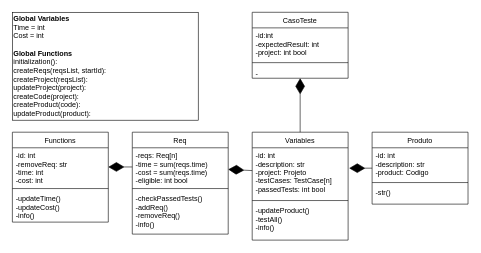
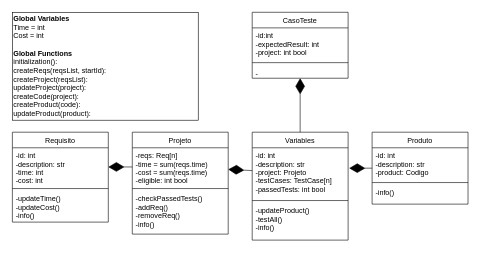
node "Functions": label "Functions" -> "Requisito"
node "Req": label "Req" -> "Projeto"
node "-id: int -removeReq: str -time: int -cost: int": label "-id: int -removeReq: str -time: int -cost: int" -> "-id: int -description: str -time: int -cost: int"
node "-str()": label "-str()" -> "-info()"
